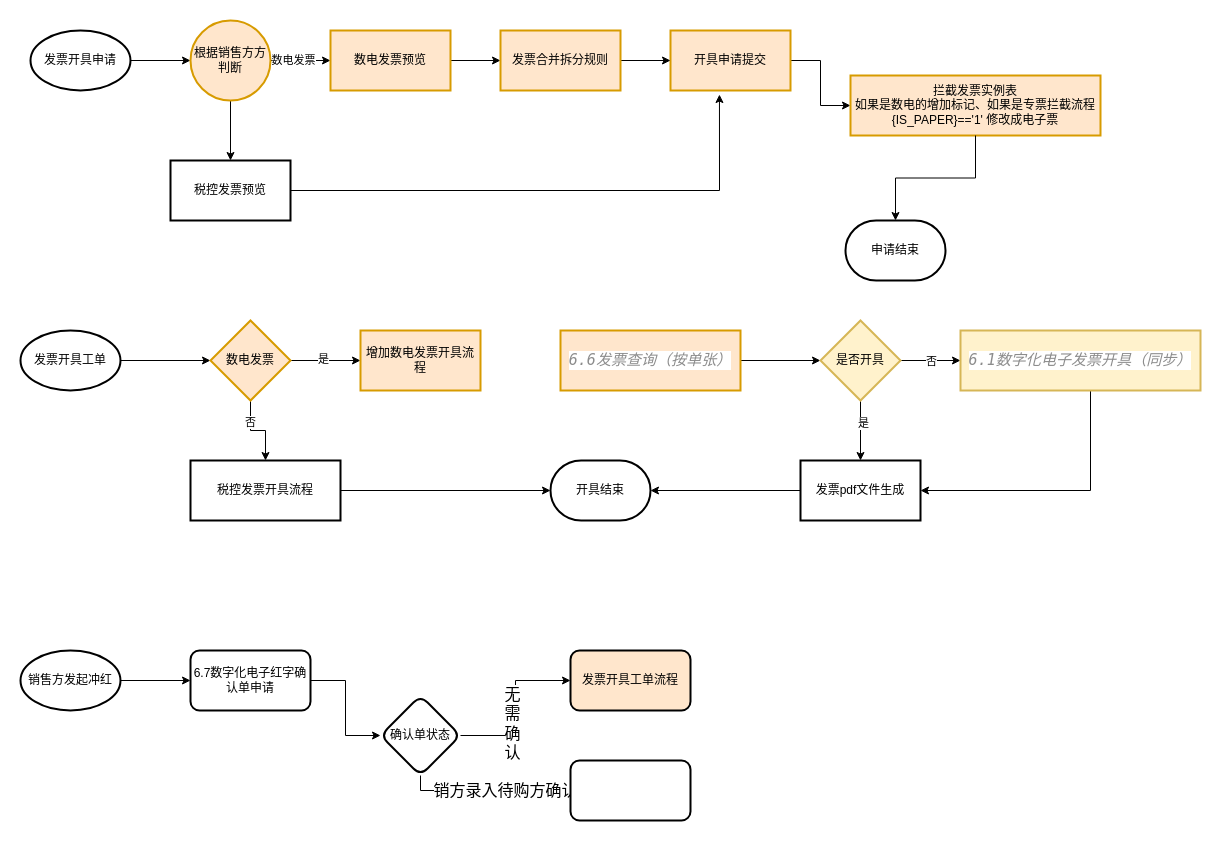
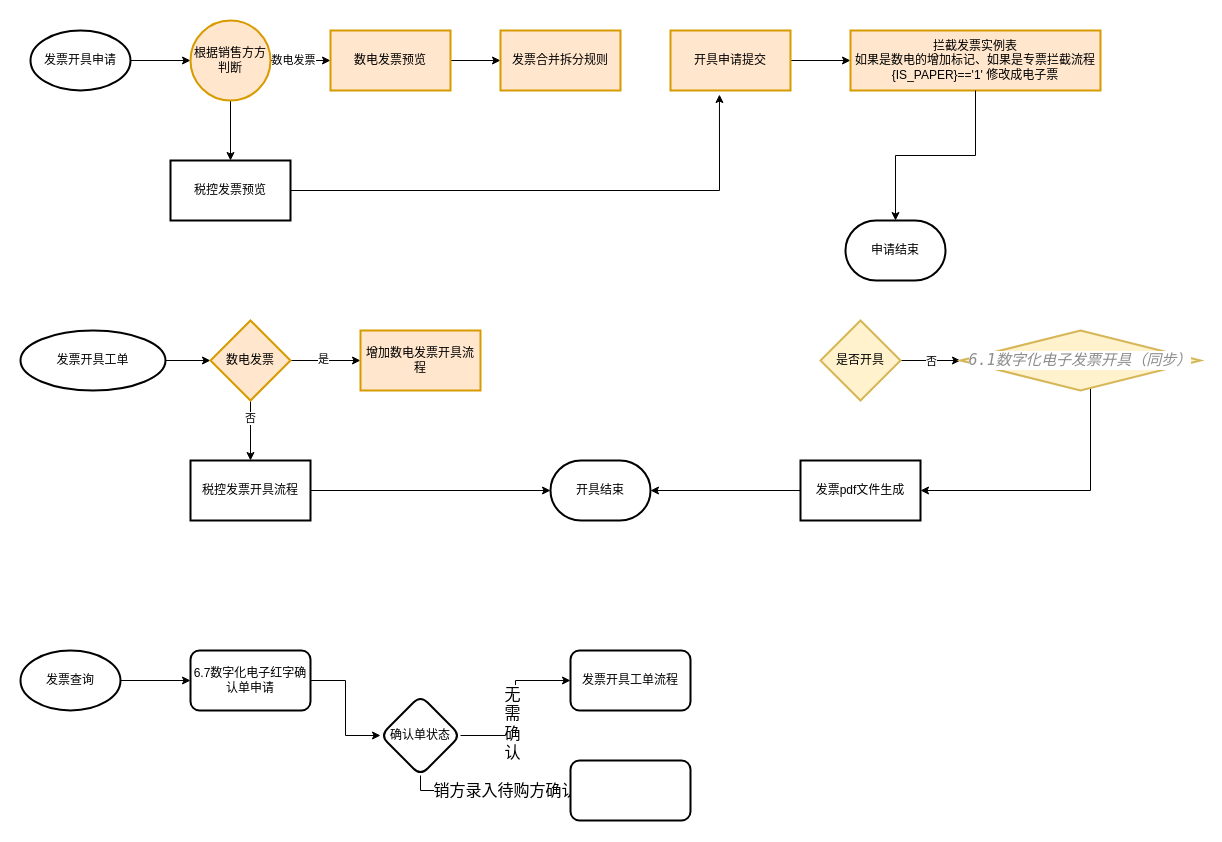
edge "发票合并拆分规则" -> "开具申请提交": removed
node "拦截发票实例表 如果是数电的增加标记、如果是专票拦截流程{IS_PAPER}=='1' 修改成电子票": moved (976, 106) -> (976, 61)
node "发票开具工单": size 100x60 -> 145x60
node "6.6发票查询（按单张）": removed
edge "6.6发票查询（按单张）" -> "是否开具": removed
node "6.1数字化电子发票开具（同步）": shape rectangle -> diamond
edge "是否开具" -> "发票pdf文件生成": removed, label "是"
node "税控发票开具流程": size 150x60 -> 120x60
node "销售方发起冲红": label "销售方发起冲红" -> "发票查询"
node "发票开具工单流程": fillcolor #ffe6cc -> #ffffff
